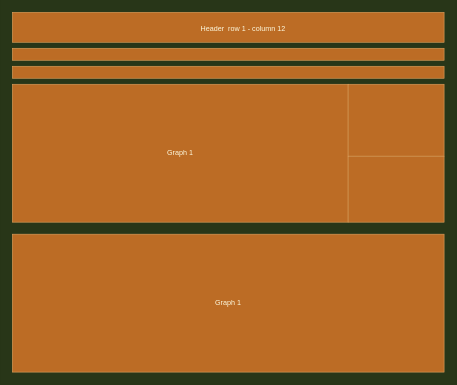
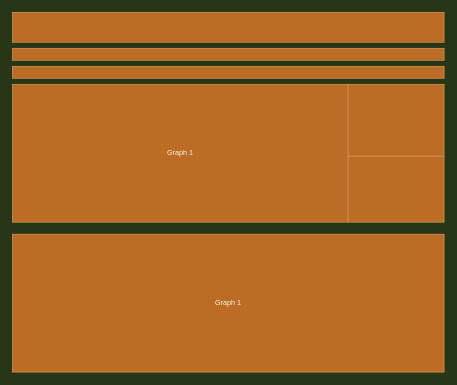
node "Header row 1 - column 12": removed
